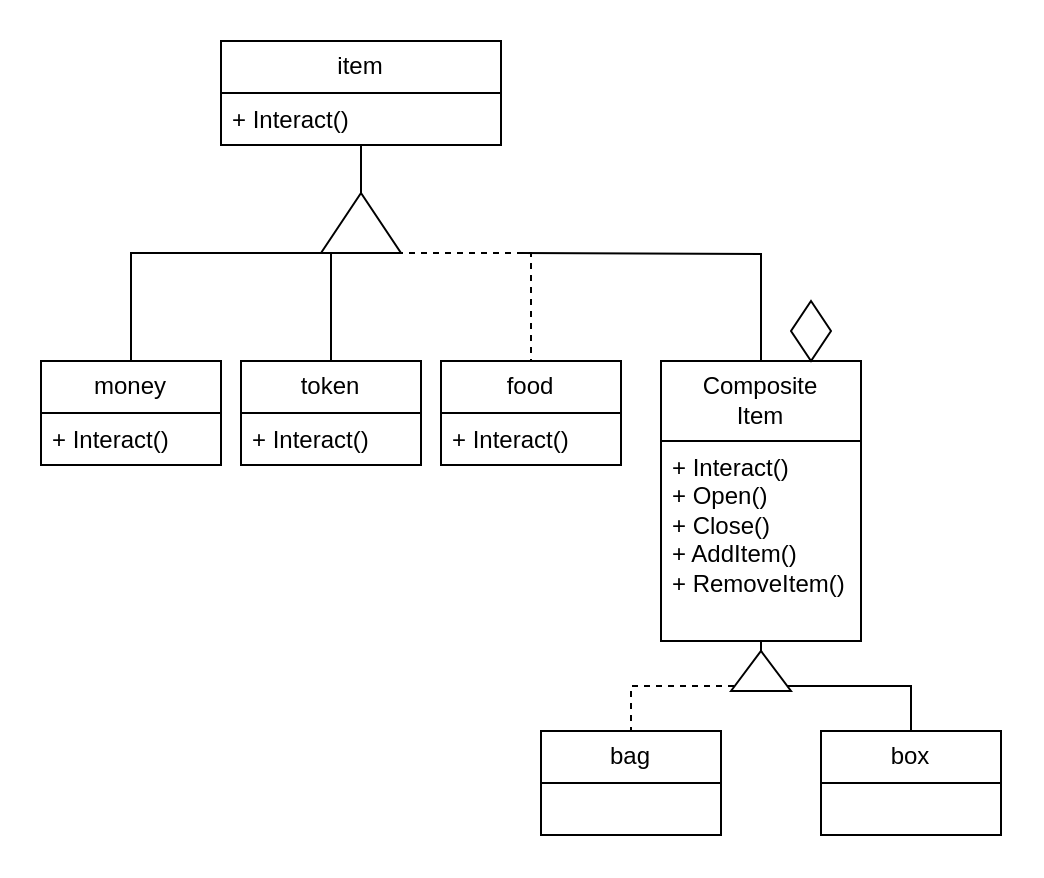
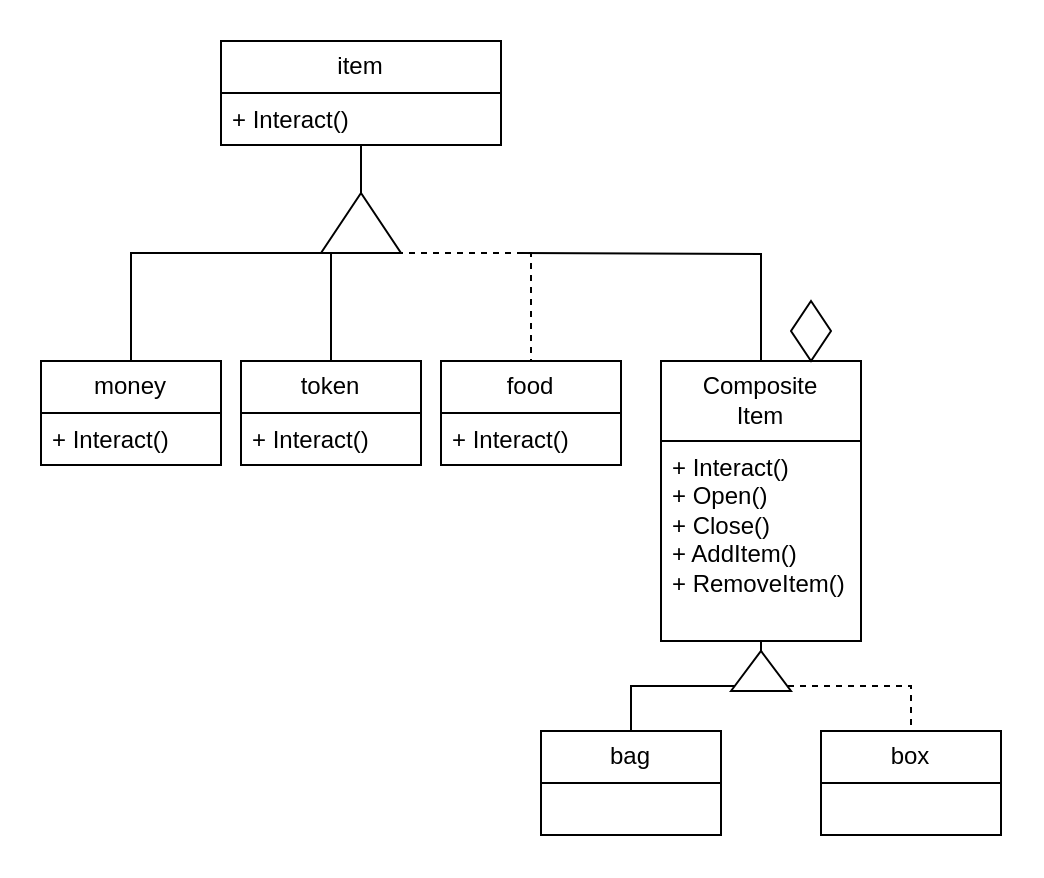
edge "Composite Item" -- "bag": style dashed -> solid
edge "Composite Item" -- "box": style solid -> dashed
